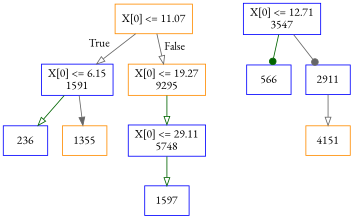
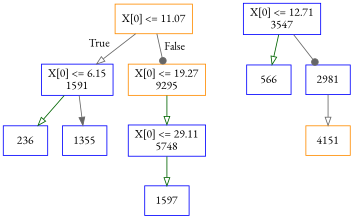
edge "X[0] <= 11.07" -> "X[0] <= 19.27 9295": arrowhead onormal -> dot
edge "X[0] <= 12.71 3547" -> "566": arrowhead dot -> onormal
node "2911": label "2911" -> "2981"
node "1355": color darkorange -> blue
